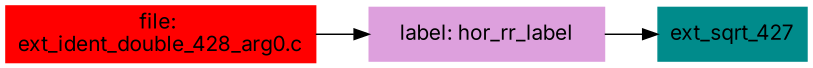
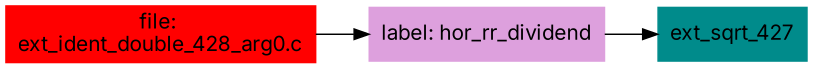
node "label: hor_rr_label": label "label: hor_rr_label" -> "label: hor_rr_dividend"
